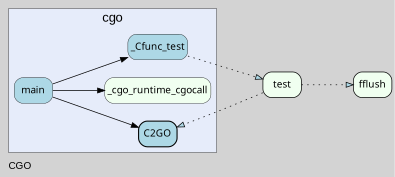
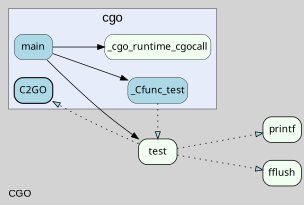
edge "main" -> "C2GO": now "main" -> "test"
node "printf": added
